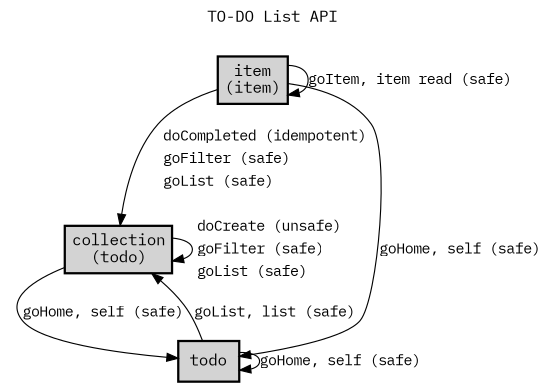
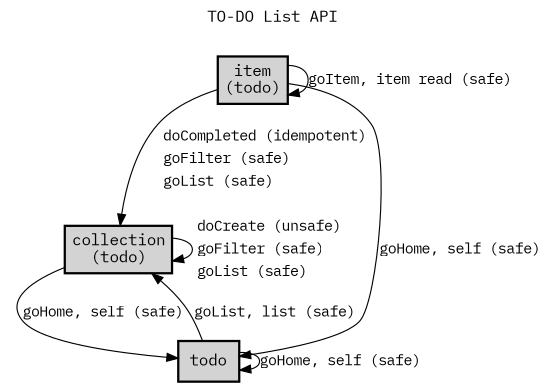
node "item": text "(item)" -> "(todo)"
